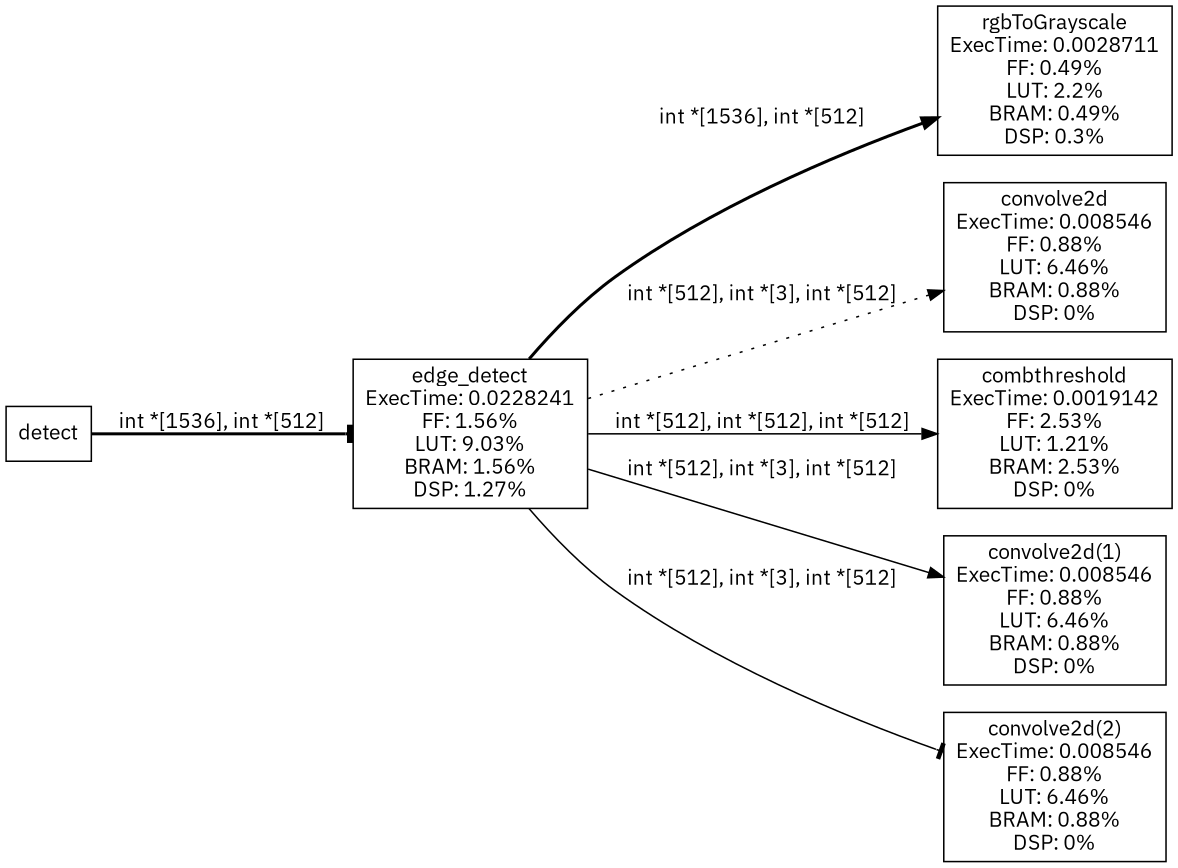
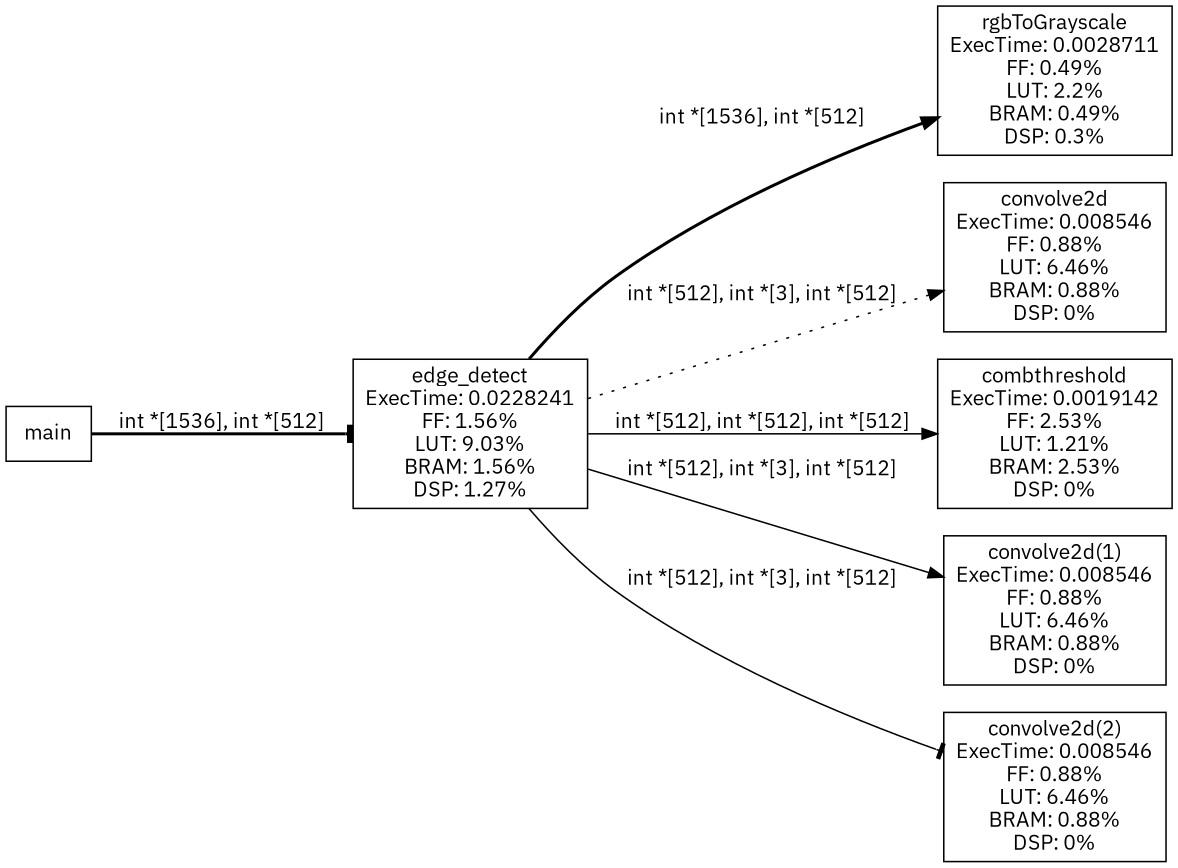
node "detect": label "detect" -> "main"
